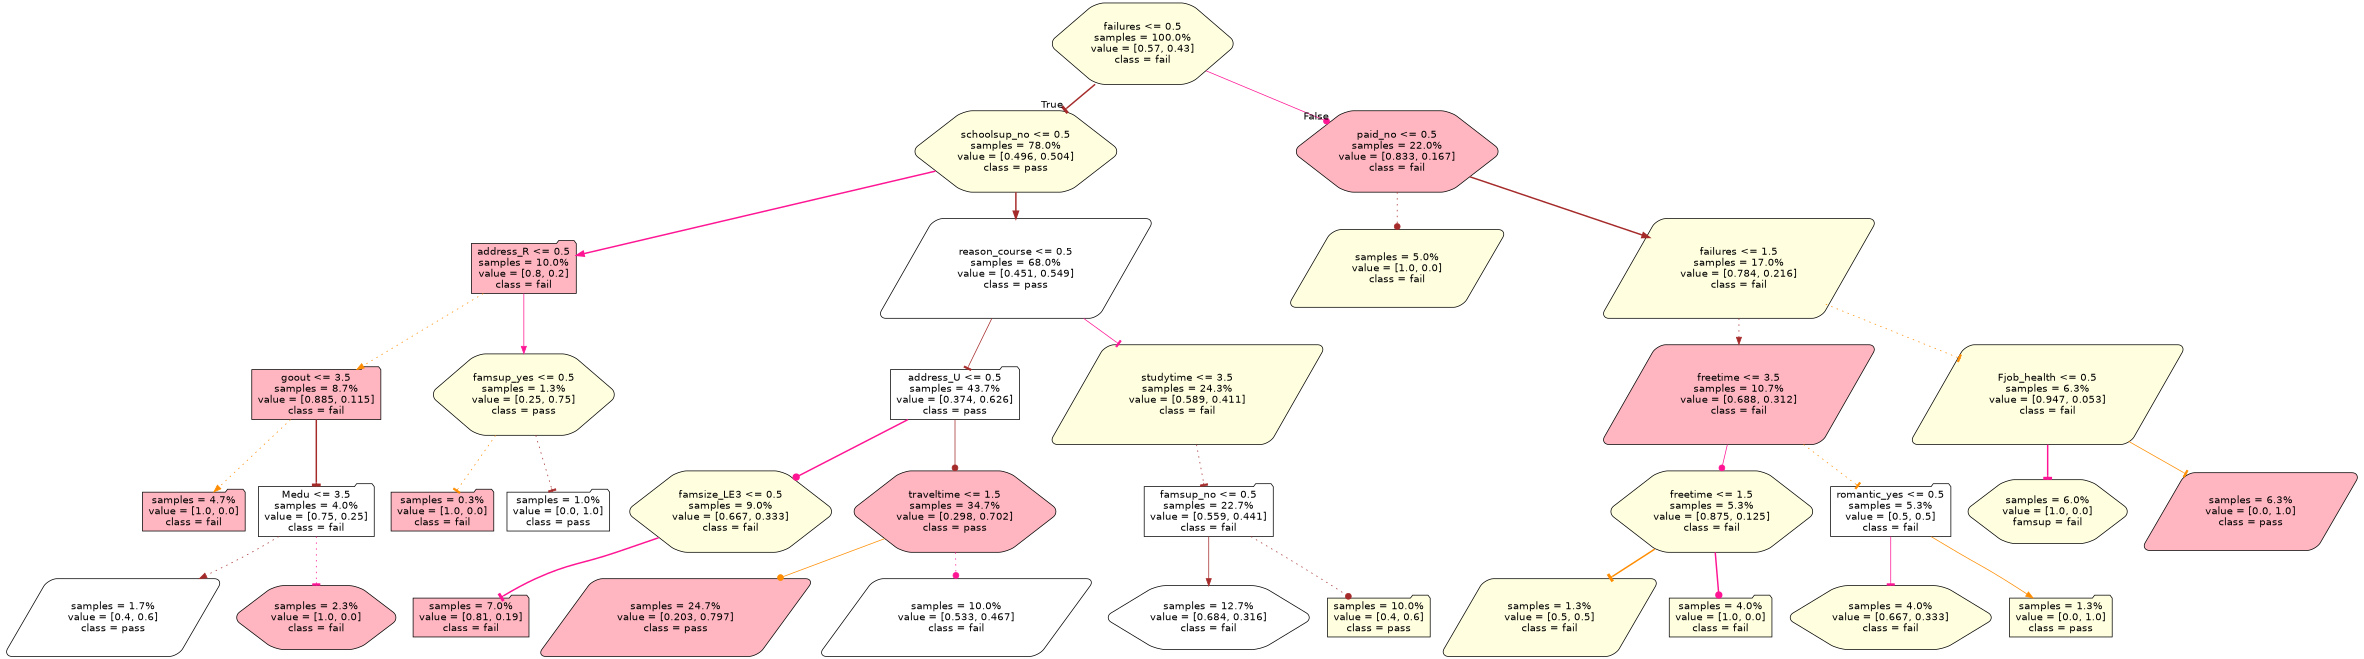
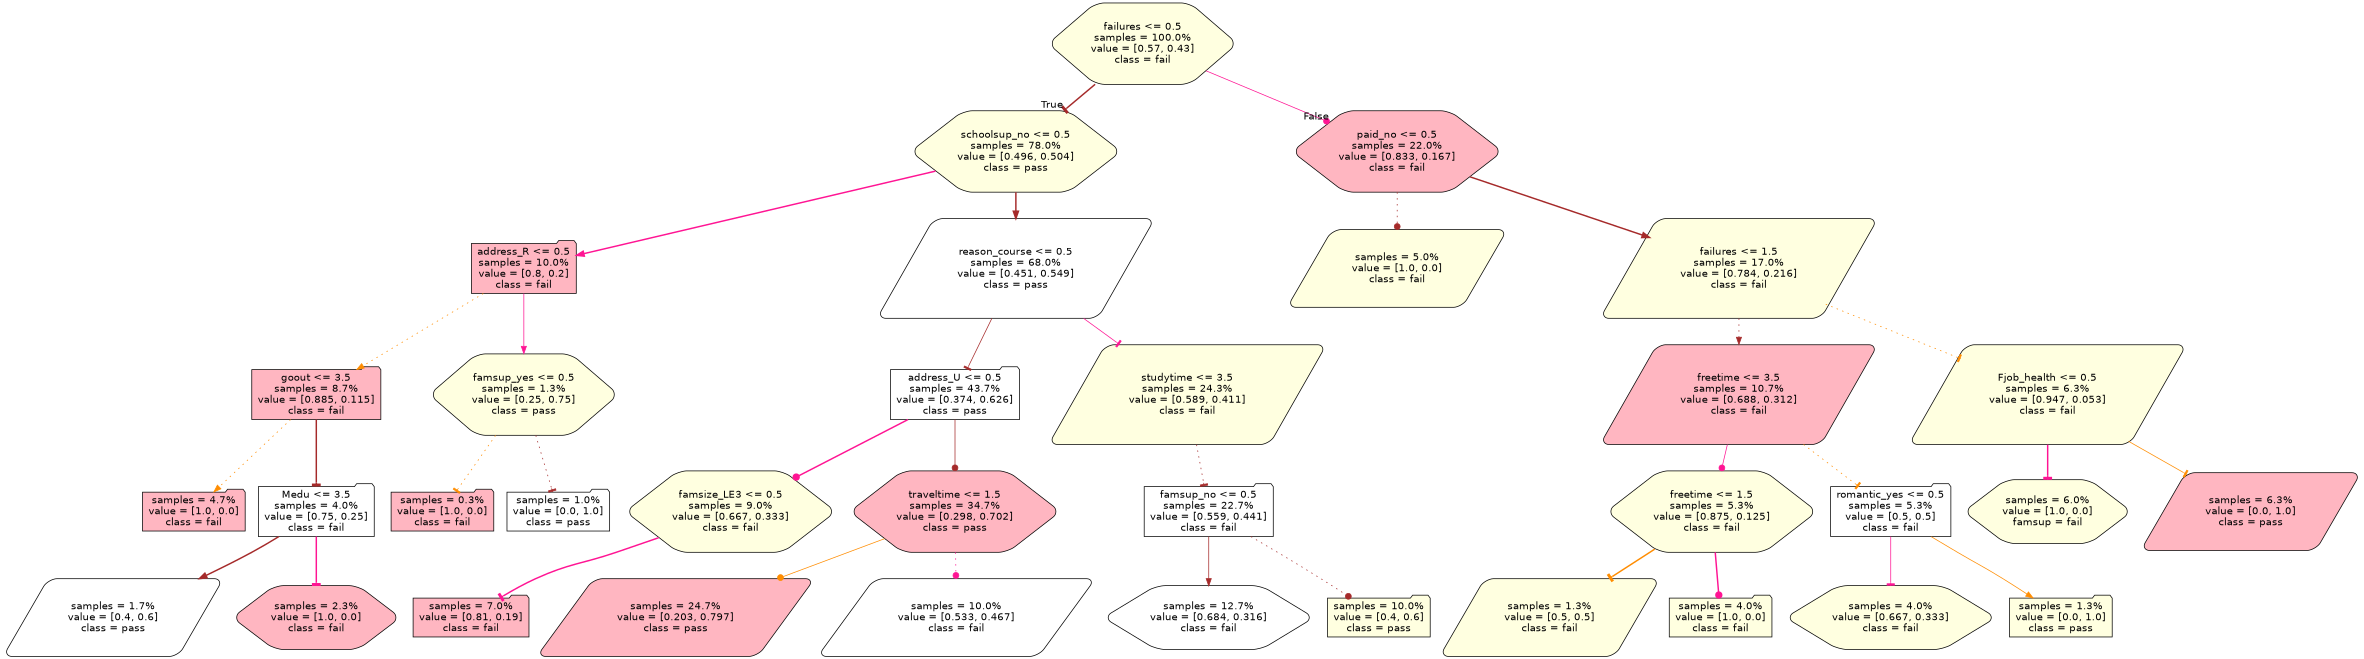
edge "Medu <= 3.5 samples = 4.0% value = [0.75, 0.25] class = fail" -> "samples = 1.7% value = [0.4, 0.6] class = pass": style dotted -> bold
edge "Medu <= 3.5 samples = 4.0% value = [0.75, 0.25] class = fail" -> "samples = 2.3% value = [1.0, 0.0] class = fail": style dotted -> bold
